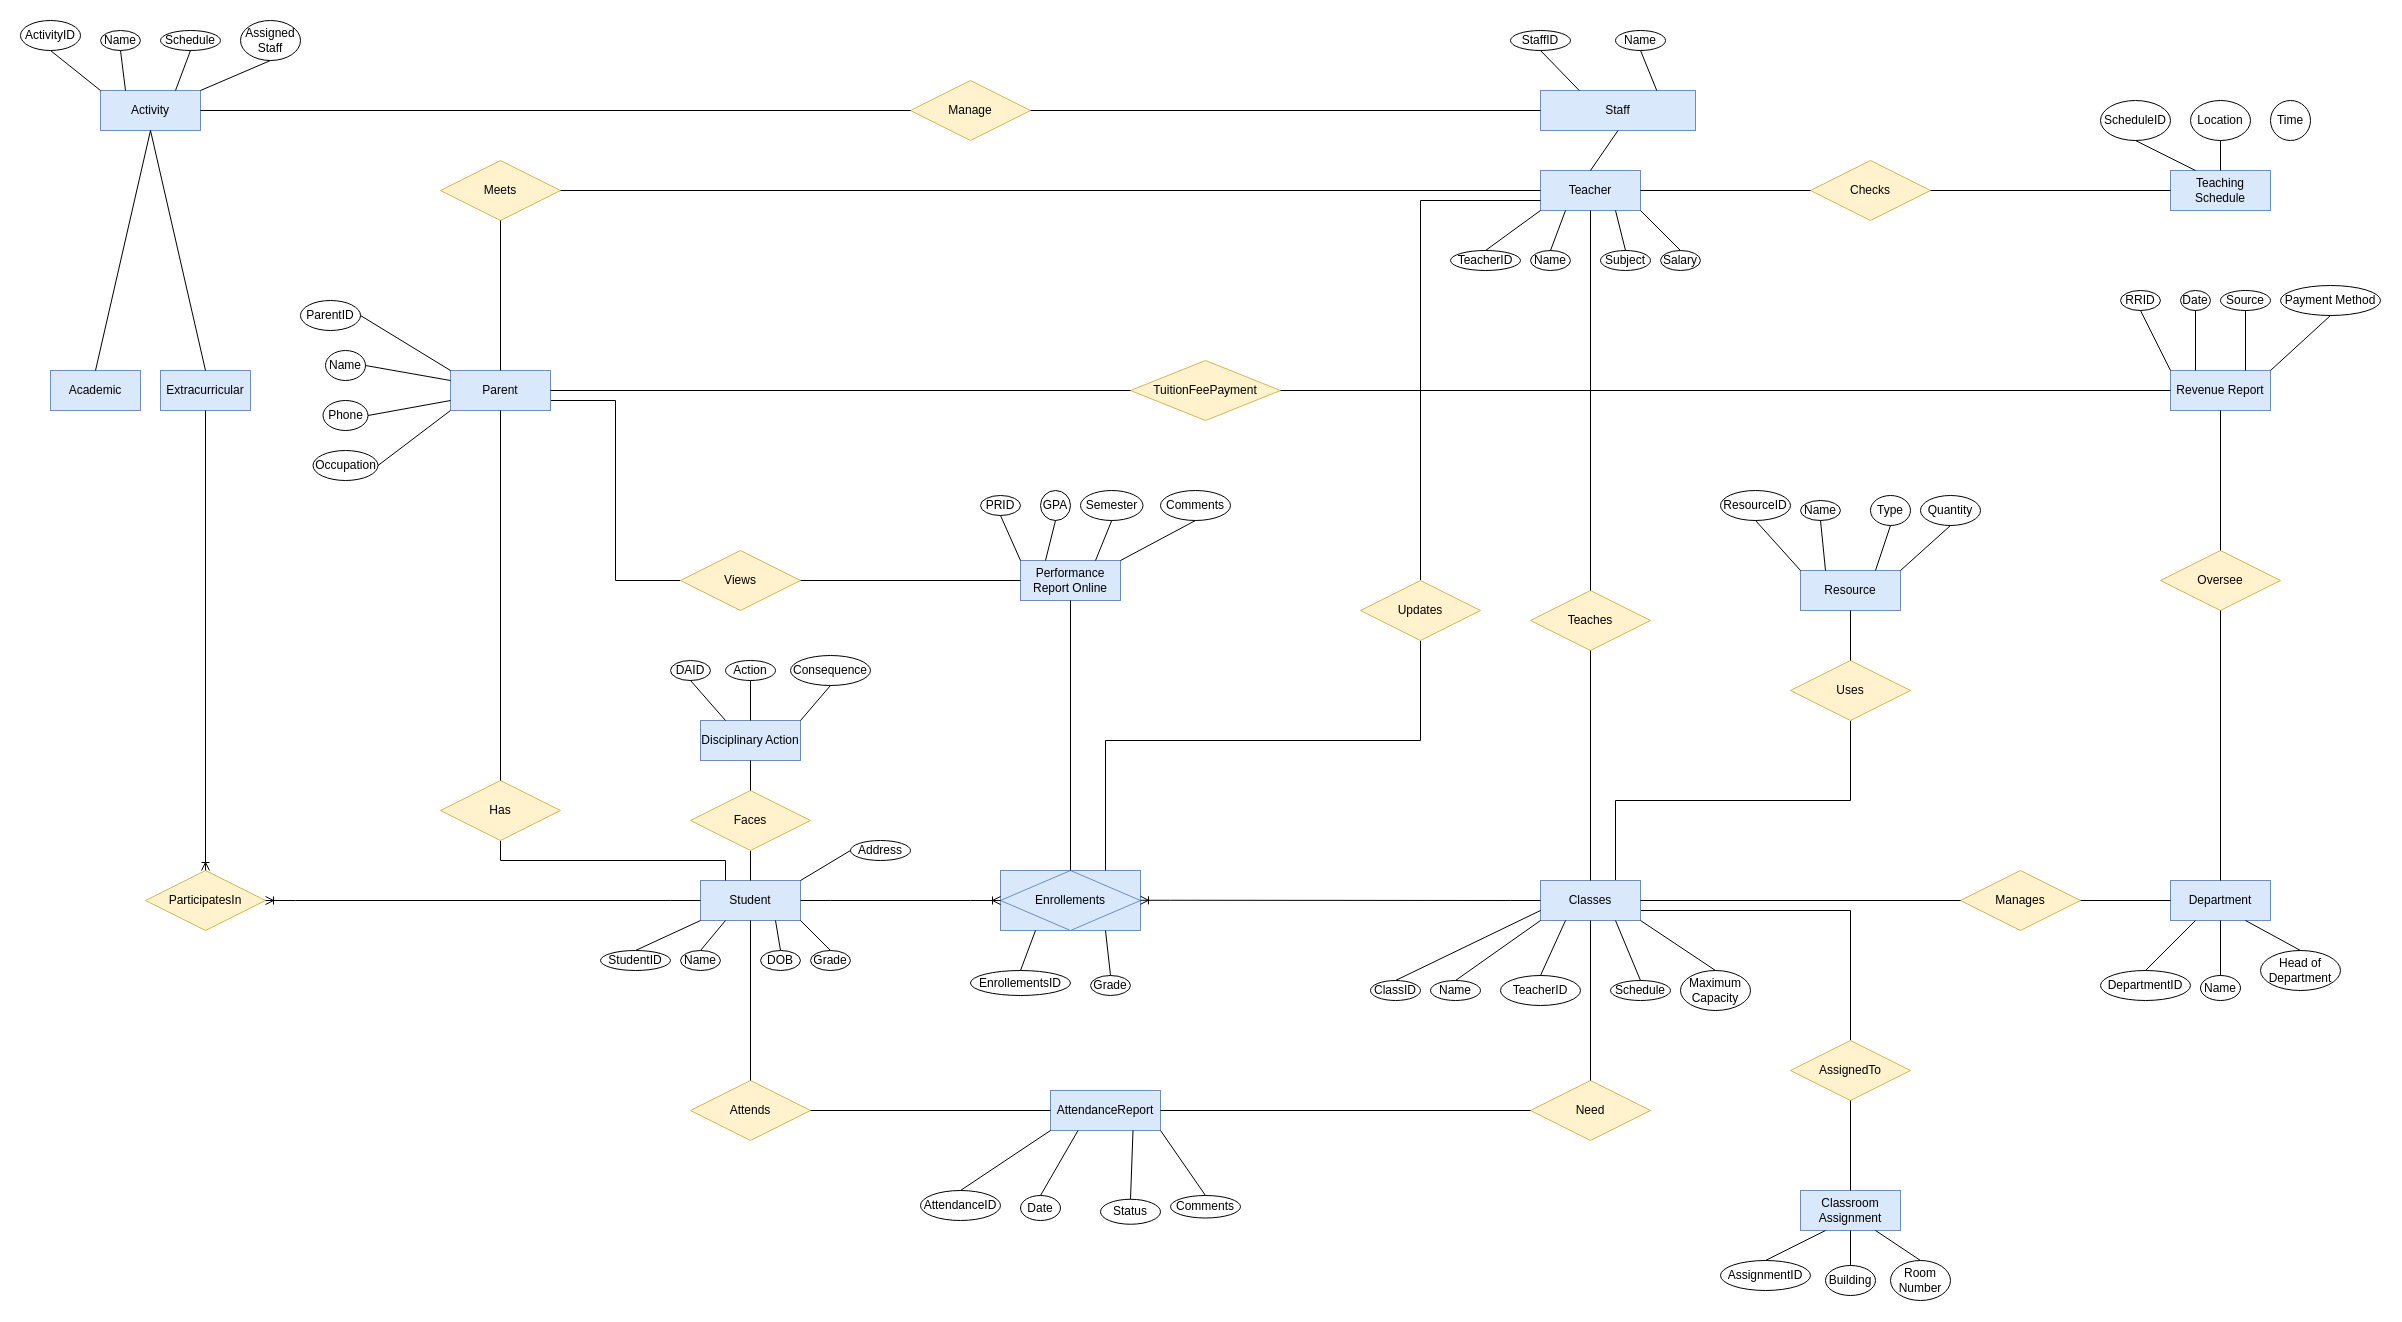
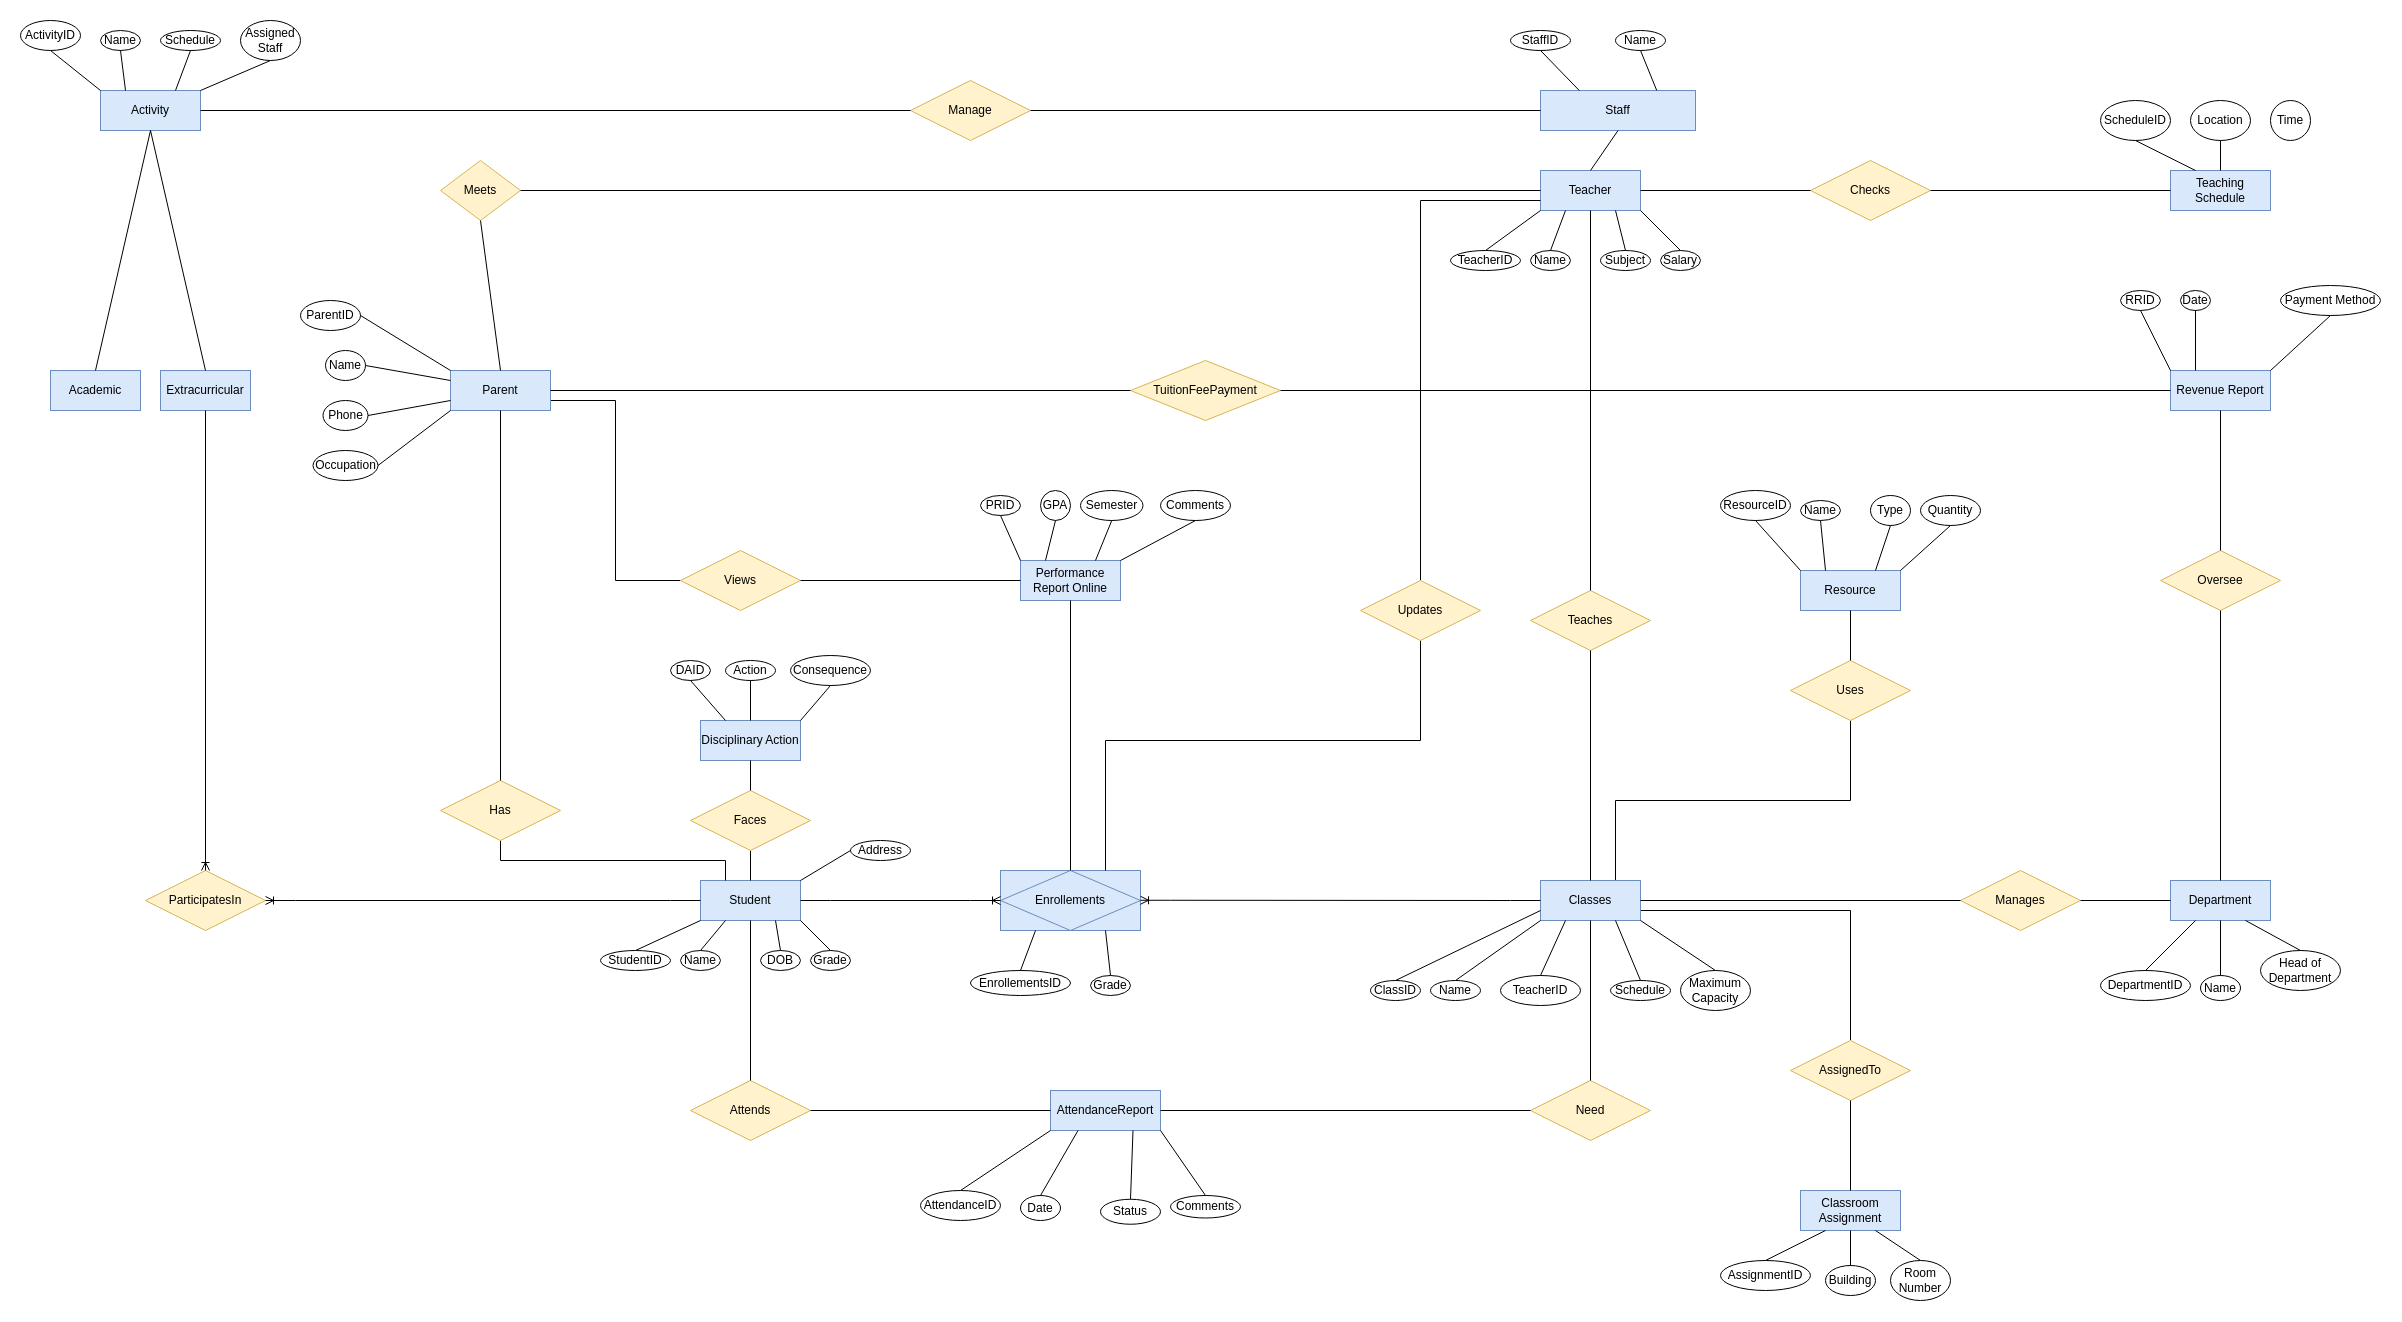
node "Meets": size 120x60 -> 80x60
node "Source": removed
edge "Source" -- "Revenue Report": removed
